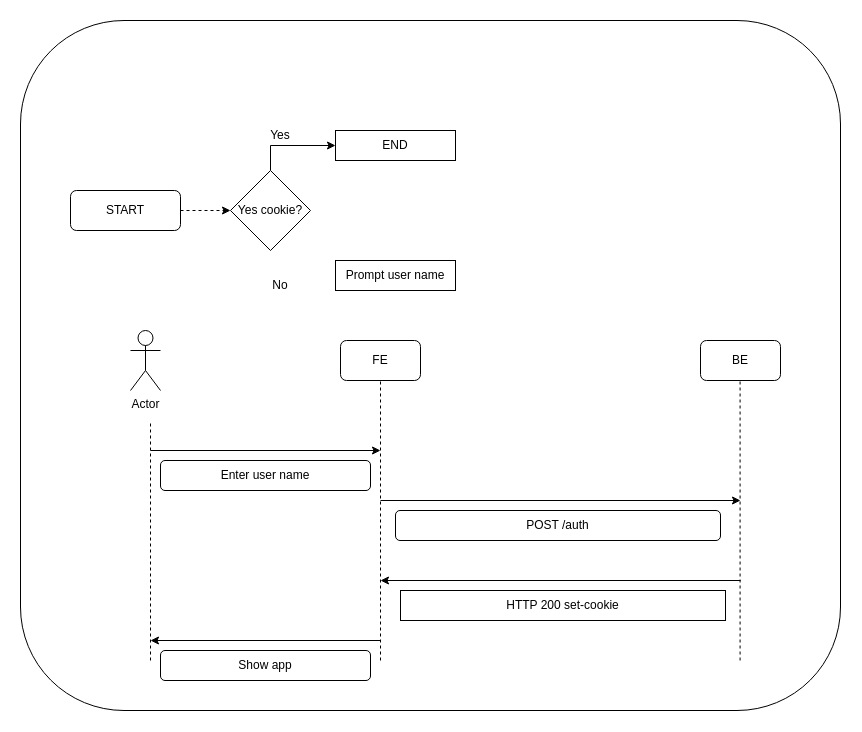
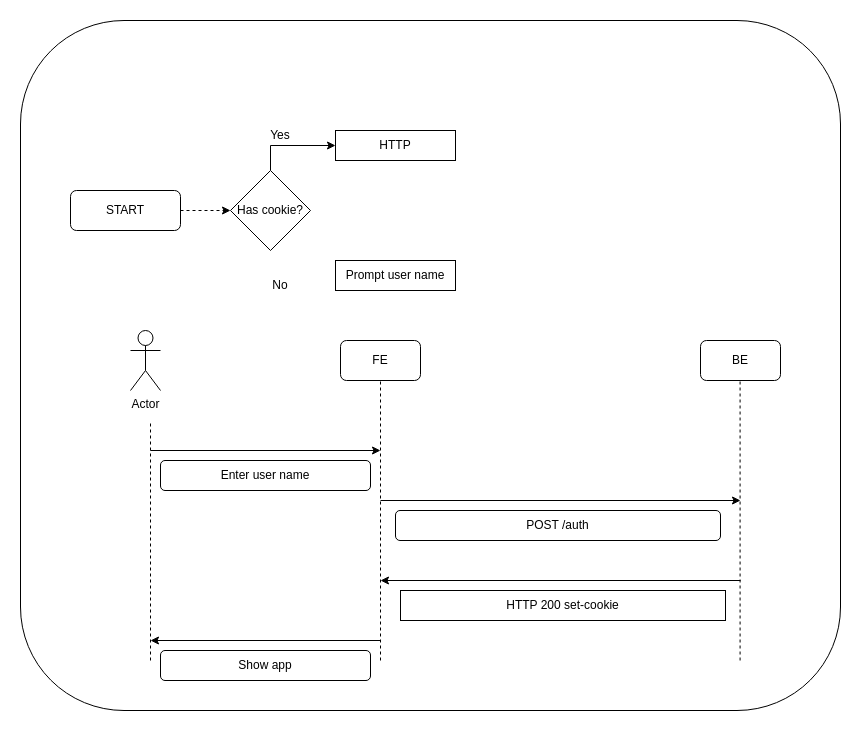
node "END": label "END" -> "HTTP"
node "Yes cookie?": label "Yes cookie?" -> "Has cookie?"
